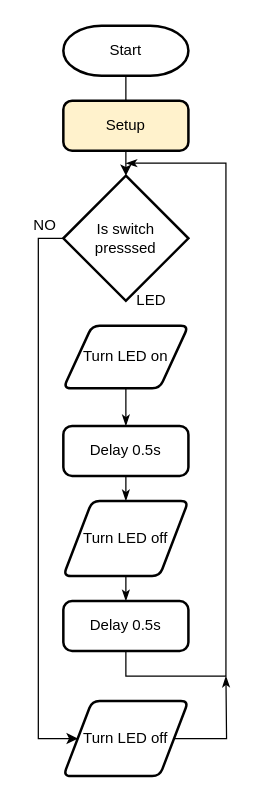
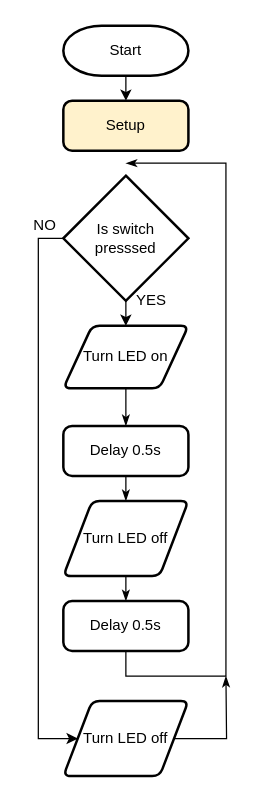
edge "Start" -- "Setup": arrowhead none -> classic
edge "Setup" -> "Is switch presssed": removed
node "LED": label "LED" -> "YES"
edge "Is switch presssed" -> "Turn LED on": added
